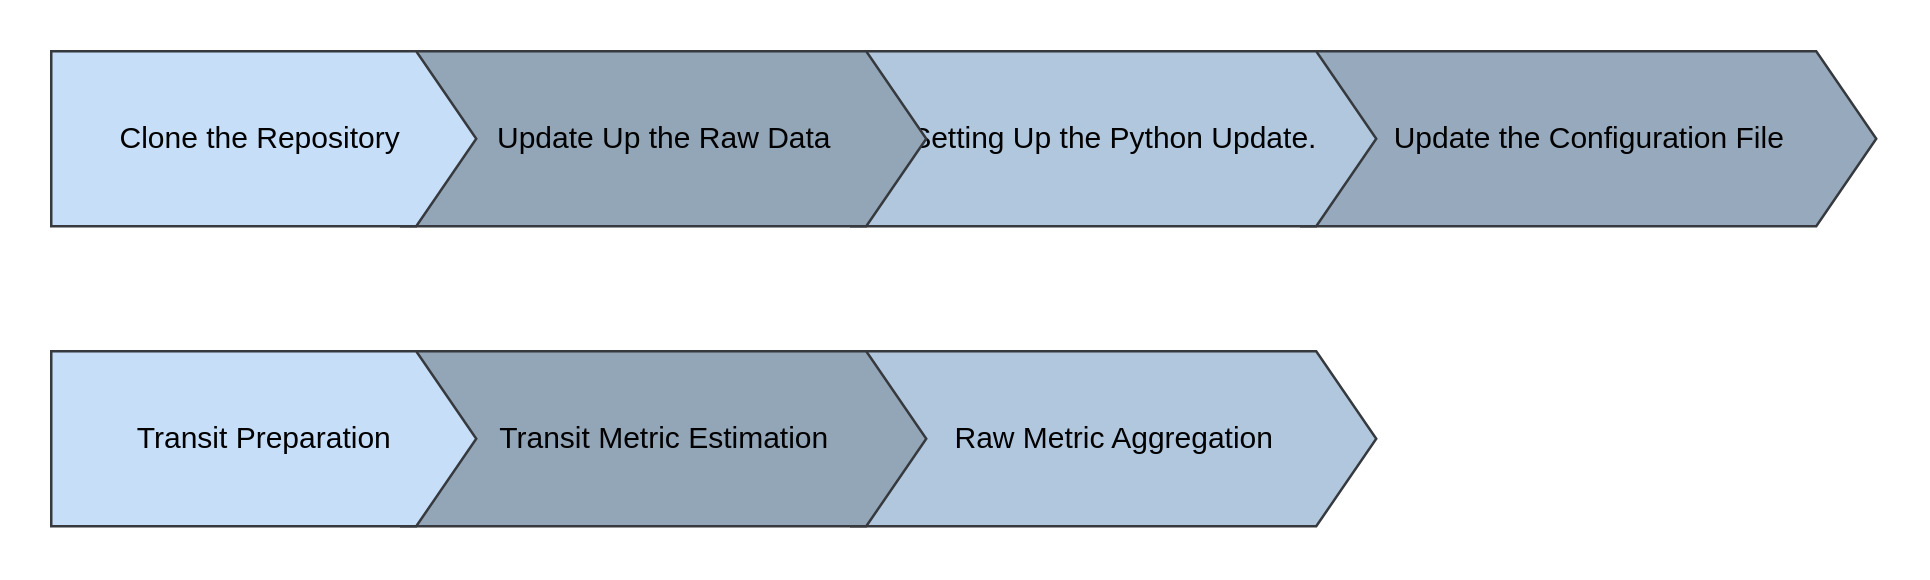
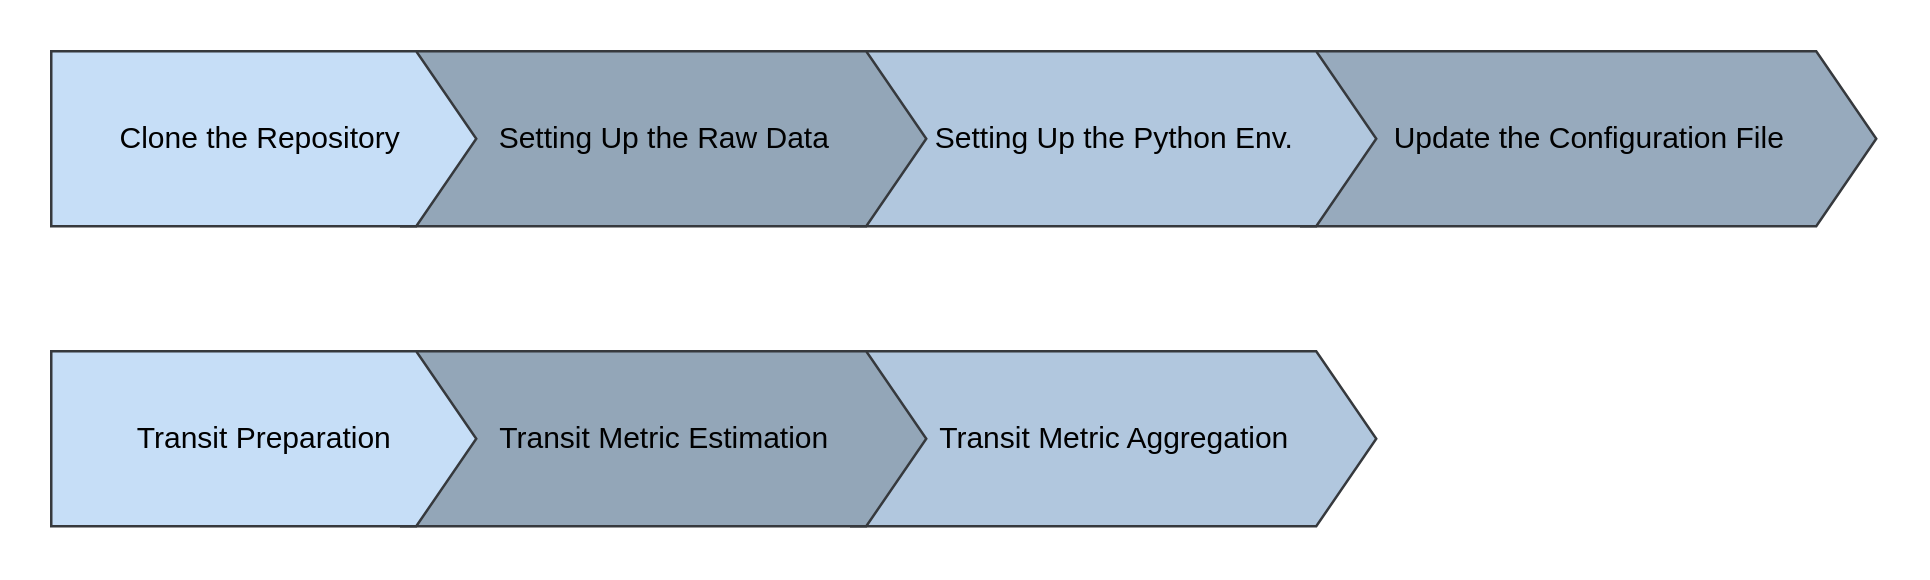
node "Update Up the Raw Data": label "Update Up the Raw Data" -> "Setting Up the Raw Data"
node "Setting Up the Python Update.": label "Setting Up the Python Update." -> "Setting Up the Python Env."
node "Raw Metric Aggregation": label "Raw Metric Aggregation" -> "Transit Metric Aggregation"
